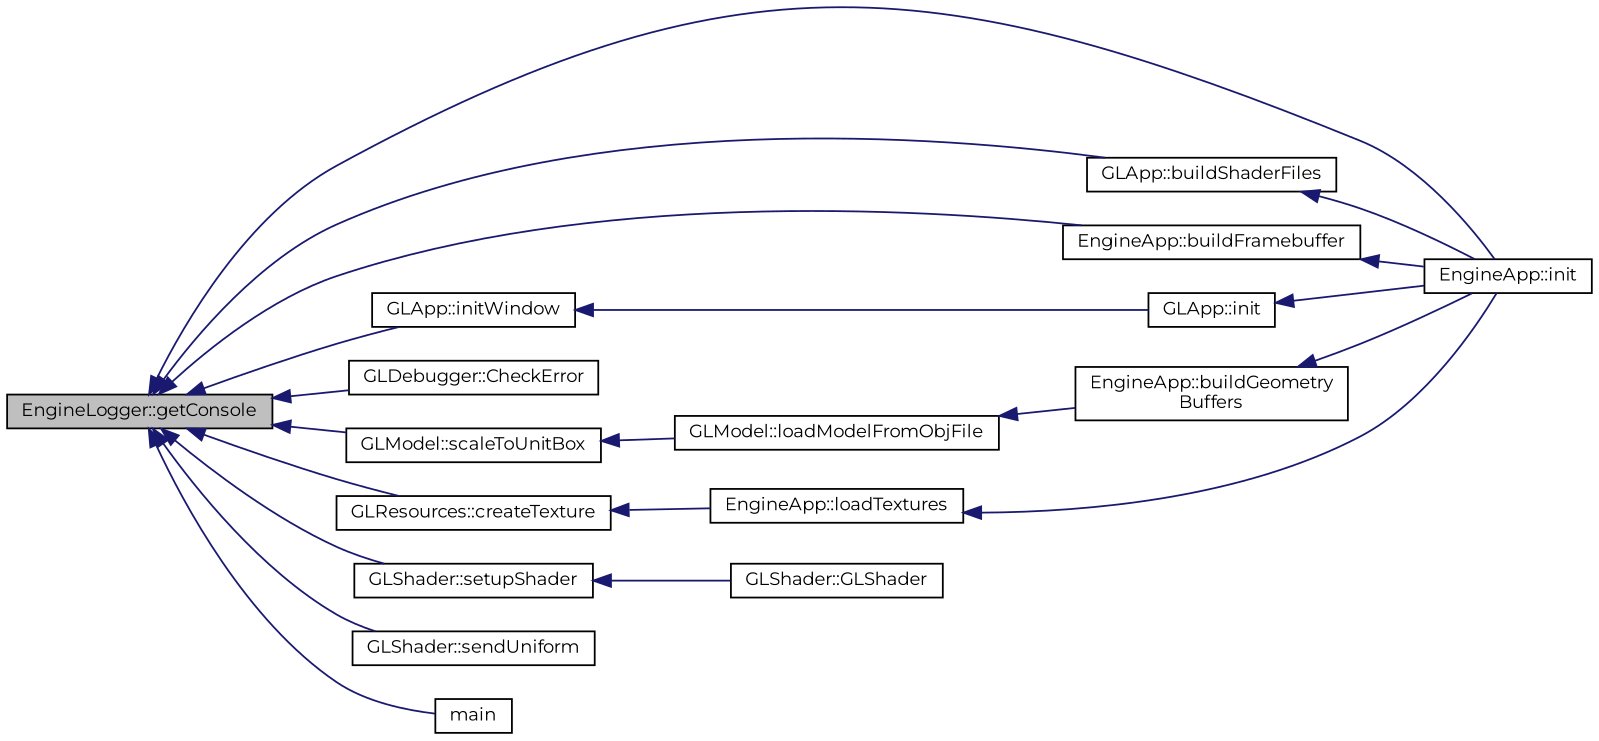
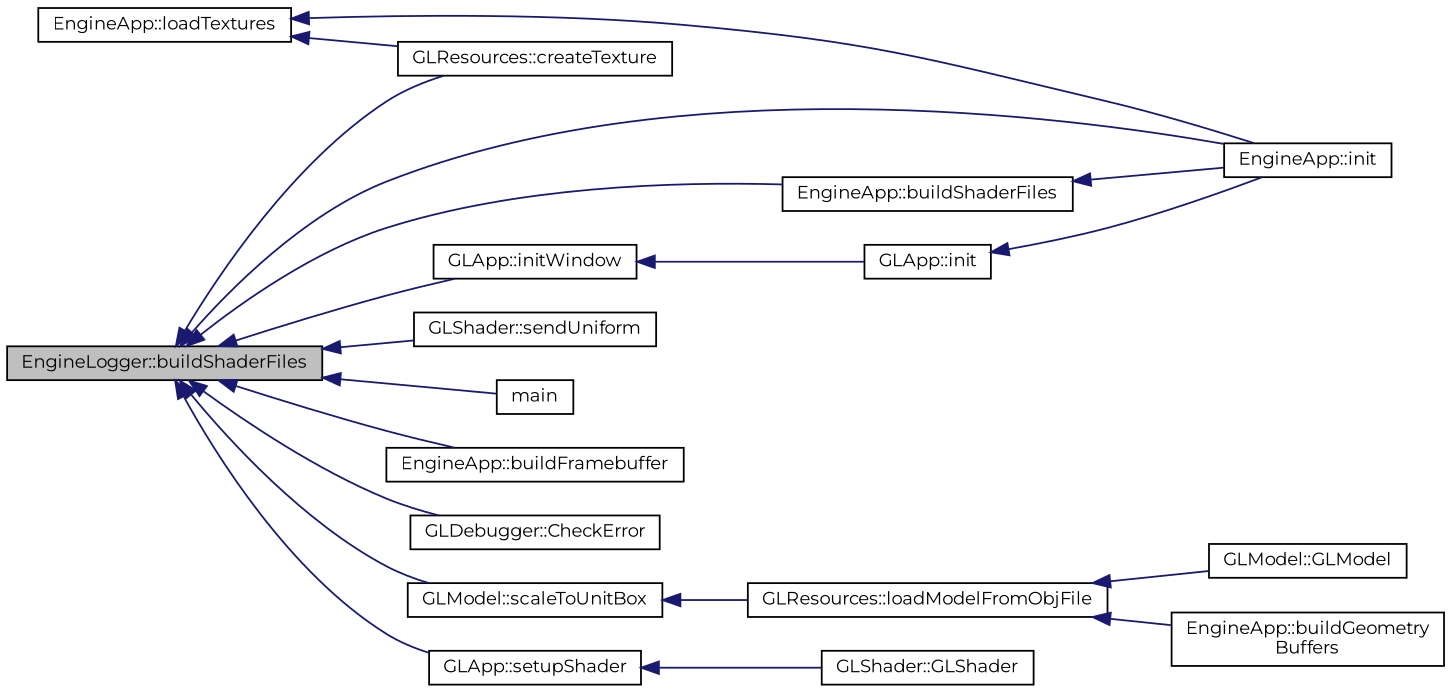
node "GLApp::buildShaderFiles": label "GLApp::buildShaderFiles" -> "EngineApp::buildShaderFiles"
edge "EngineApp::init" -> "EngineApp::buildFramebuffer": removed
edge "EngineApp::init" -> "EngineApp::buildGeometry Buffers": removed
node "EngineLogger::getConsole": label "EngineLogger::getConsole" -> "EngineLogger::buildShaderFiles"
node "GLModel::loadModelFromObjFile": label "GLModel::loadModelFromObjFile" -> "GLResources::loadModelFromObjFile"
edge "EngineApp::loadTextures" -> "GLResources::createTexture": reversed
node "GLModel::GLModel": added
node "GLShader::setupShader": label "GLShader::setupShader" -> "GLApp::setupShader"
